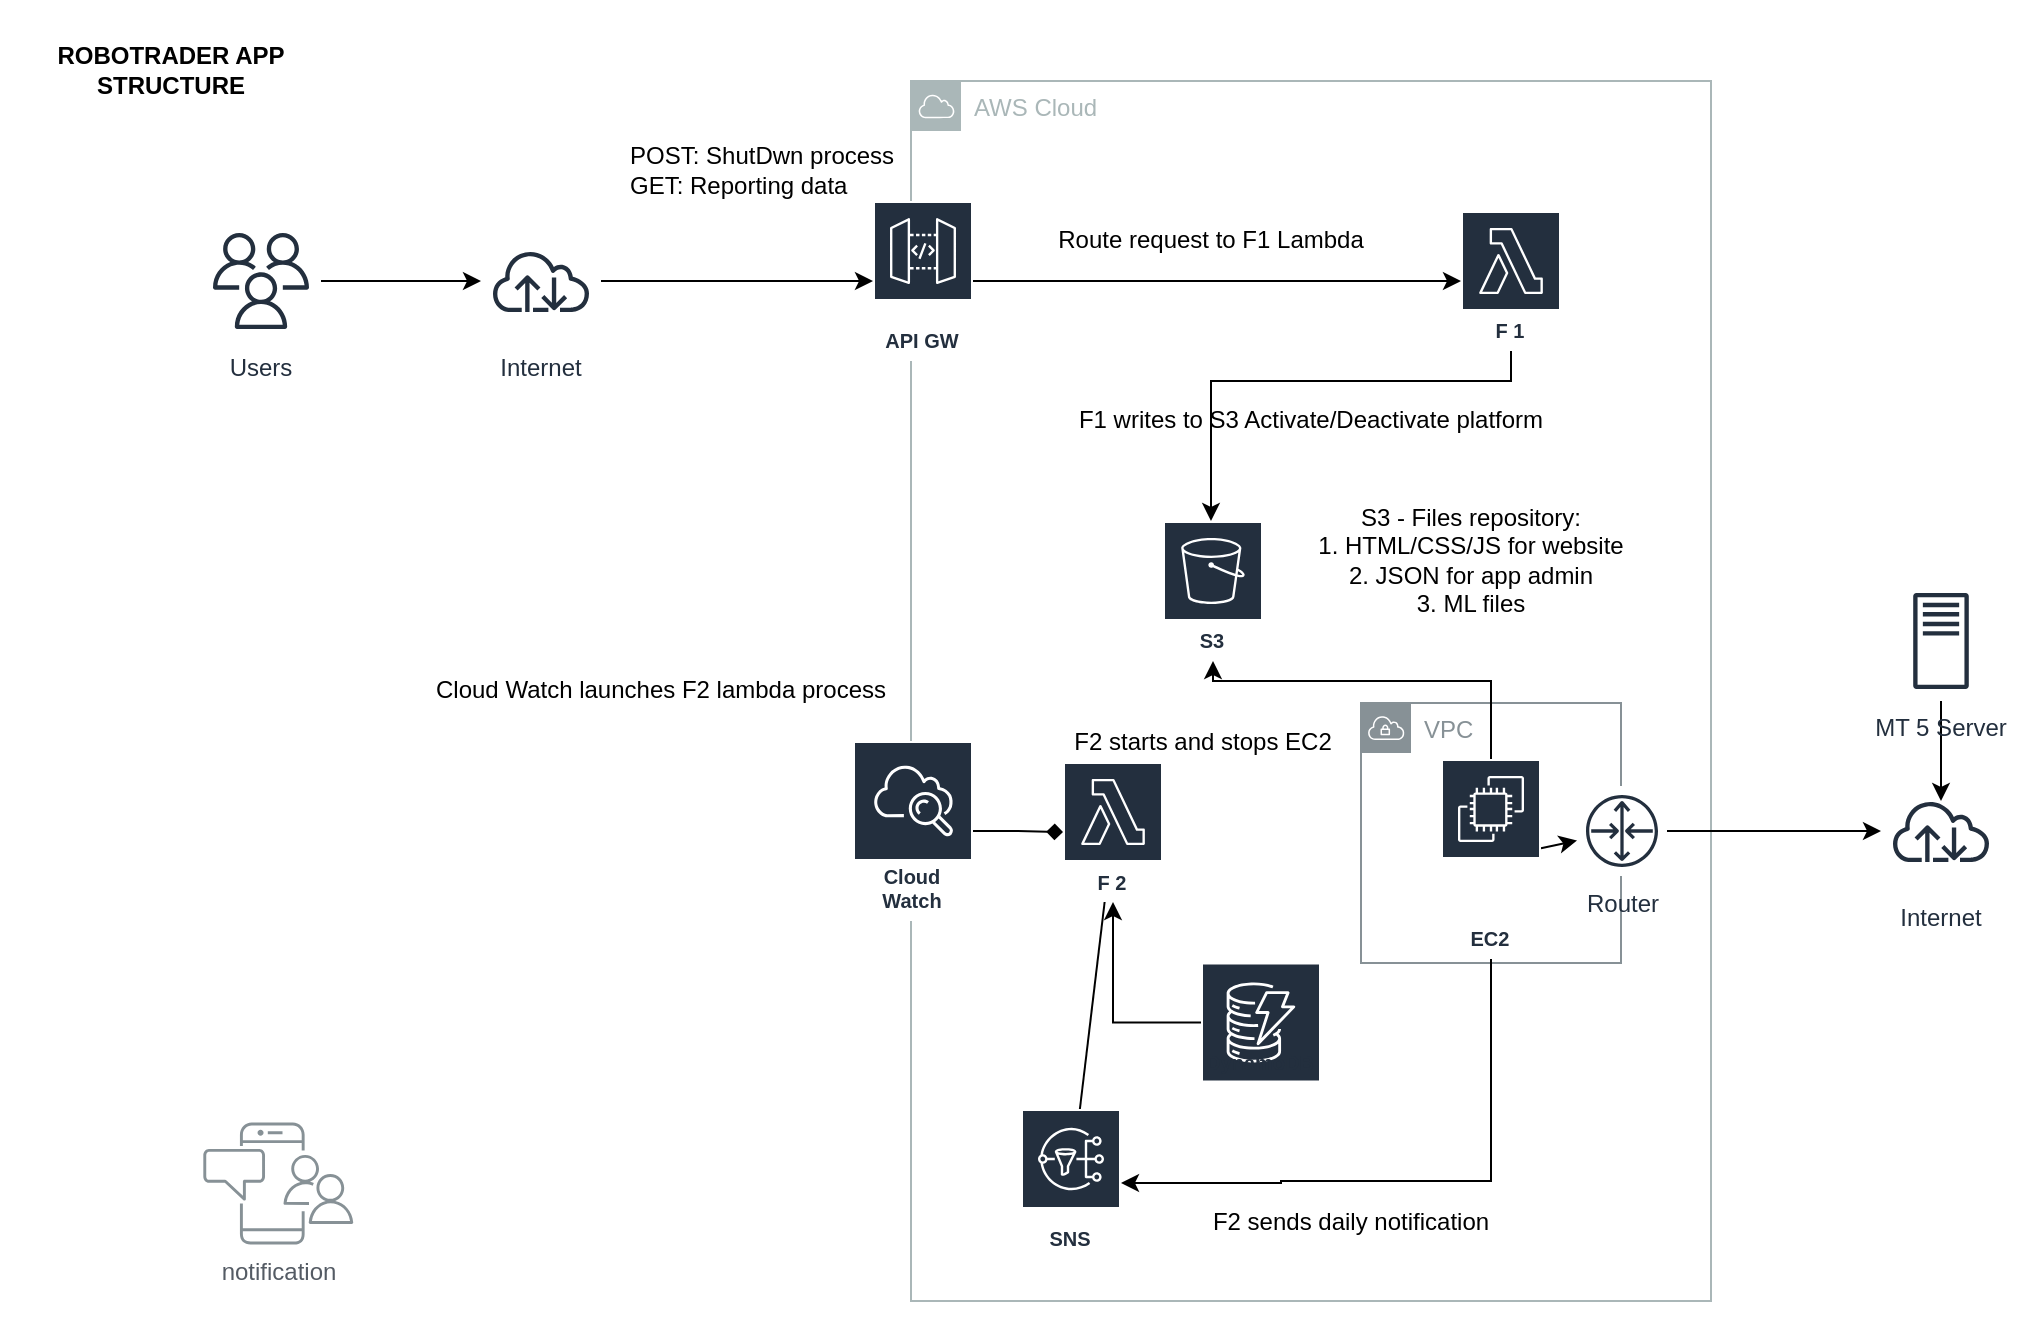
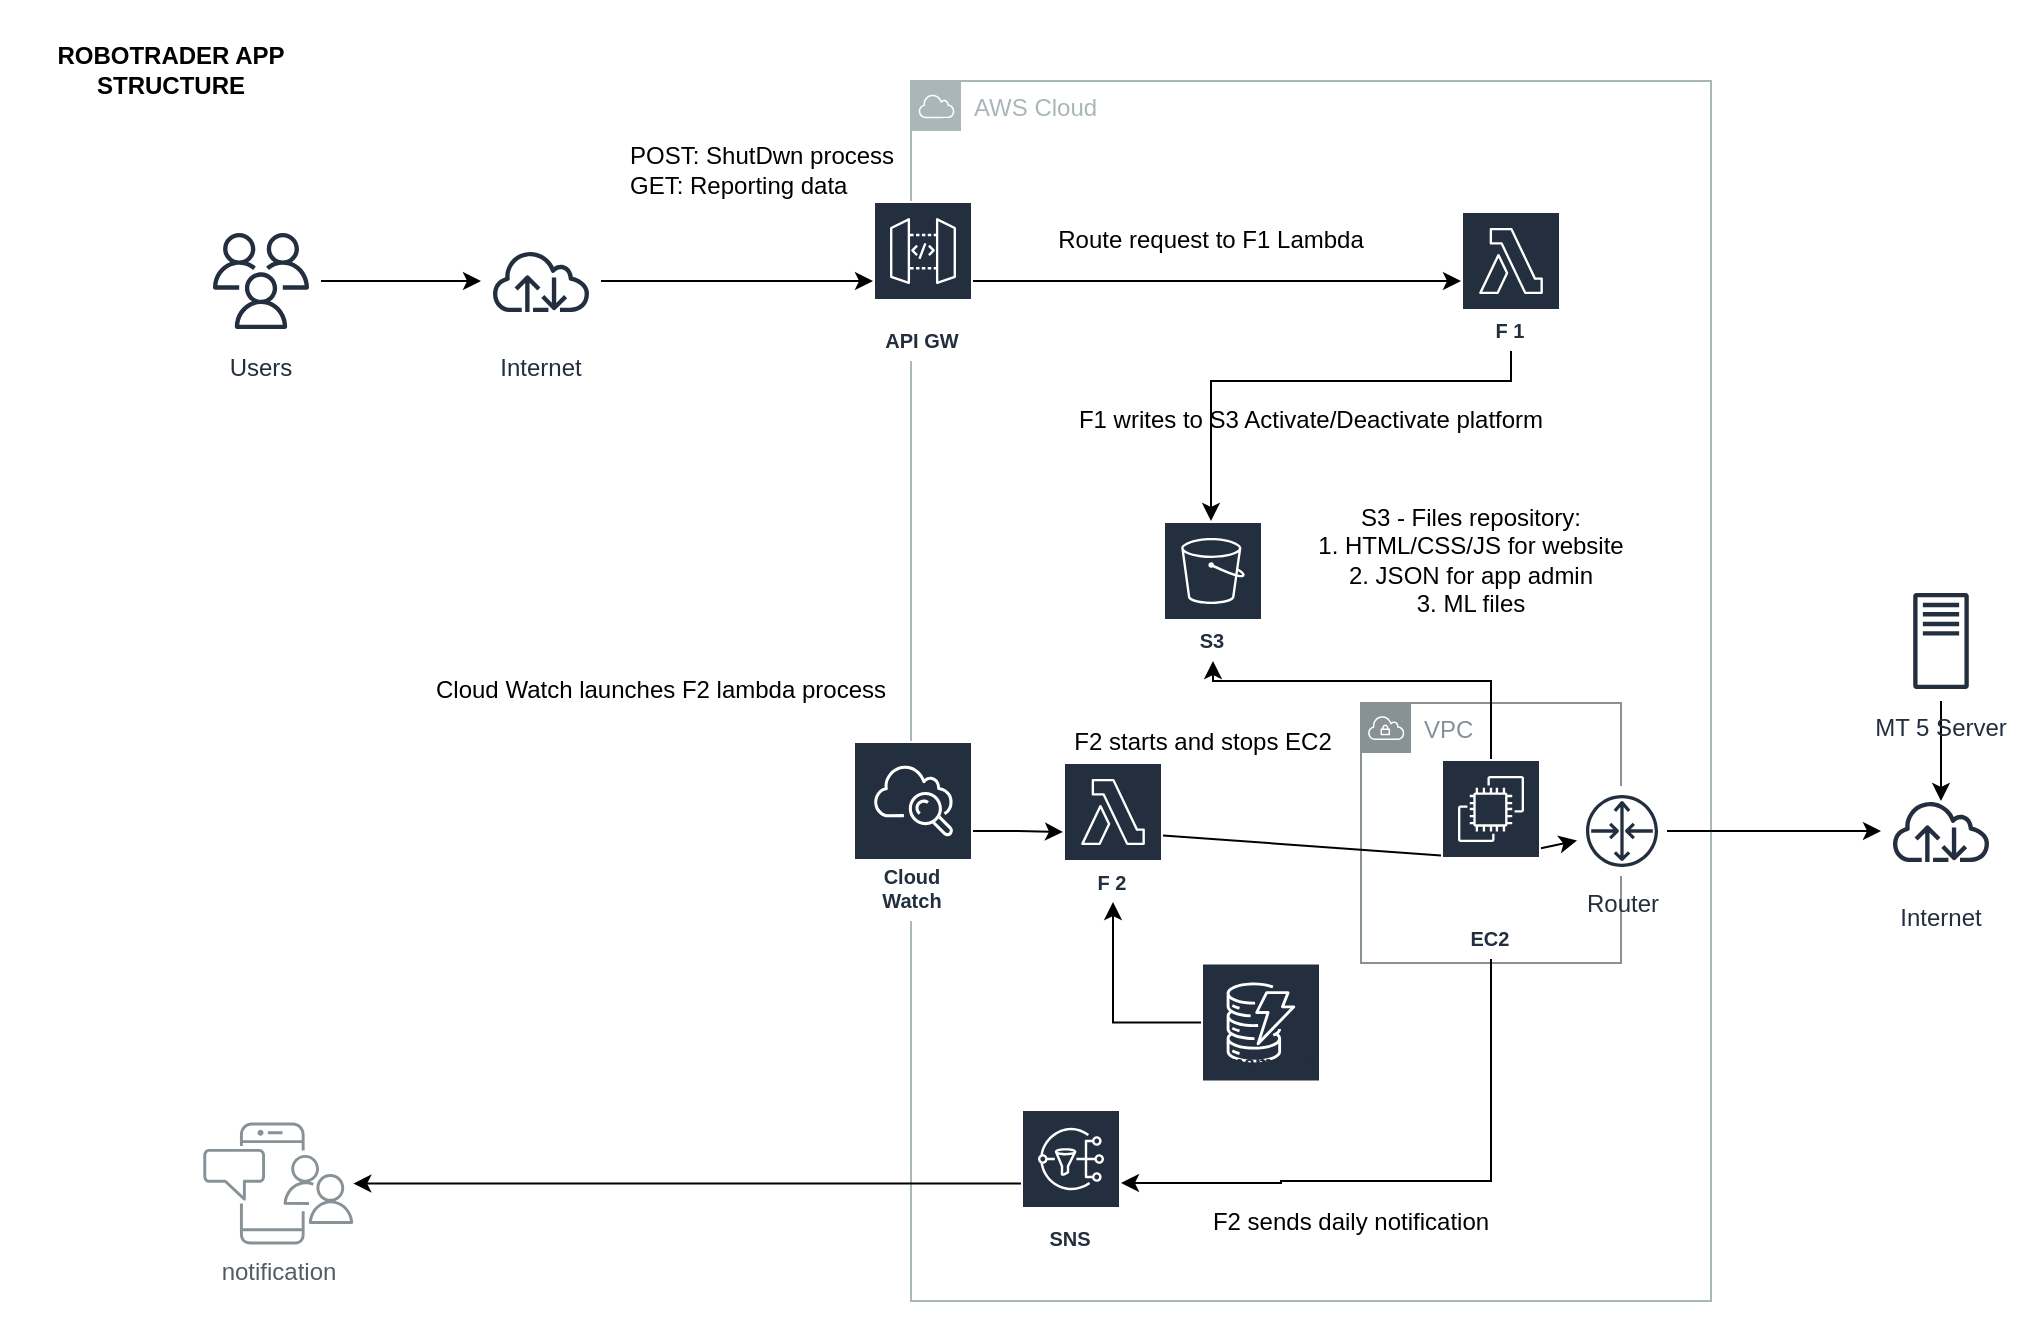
edge "Cloud Watch" -> "F 2": arrowhead diamond -> classic
edge "F 2" -- "SNS": now "F 2" -- "EC2"
edge "SNS" -> "notification": added
